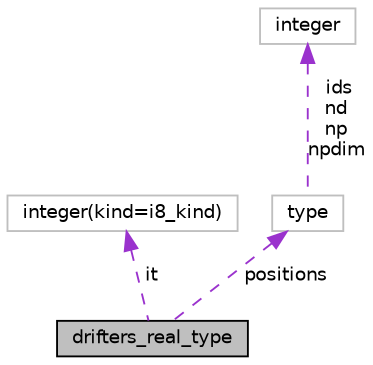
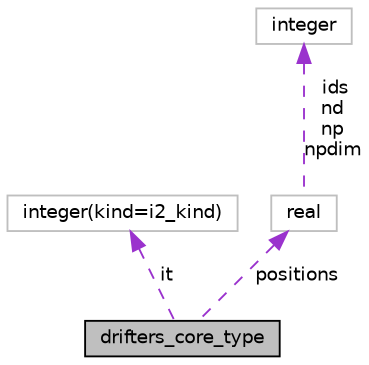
node "integer(kind=i8_kind)": label "integer(kind=i8_kind)" -> "integer(kind=i2_kind)"
node "type": label "type" -> "real"
node "drifters_real_type": label "drifters_real_type" -> "drifters_core_type"
